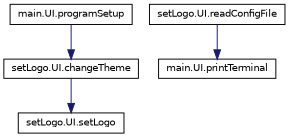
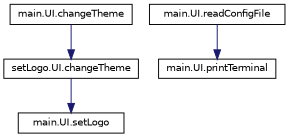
node "main.UI.programSetup": label "main.UI.programSetup" -> "main.UI.changeTheme"
node "setLogo.UI.readConfigFile": label "setLogo.UI.readConfigFile" -> "main.UI.readConfigFile"
node "setLogo.UI.setLogo": label "setLogo.UI.setLogo" -> "main.UI.setLogo"
